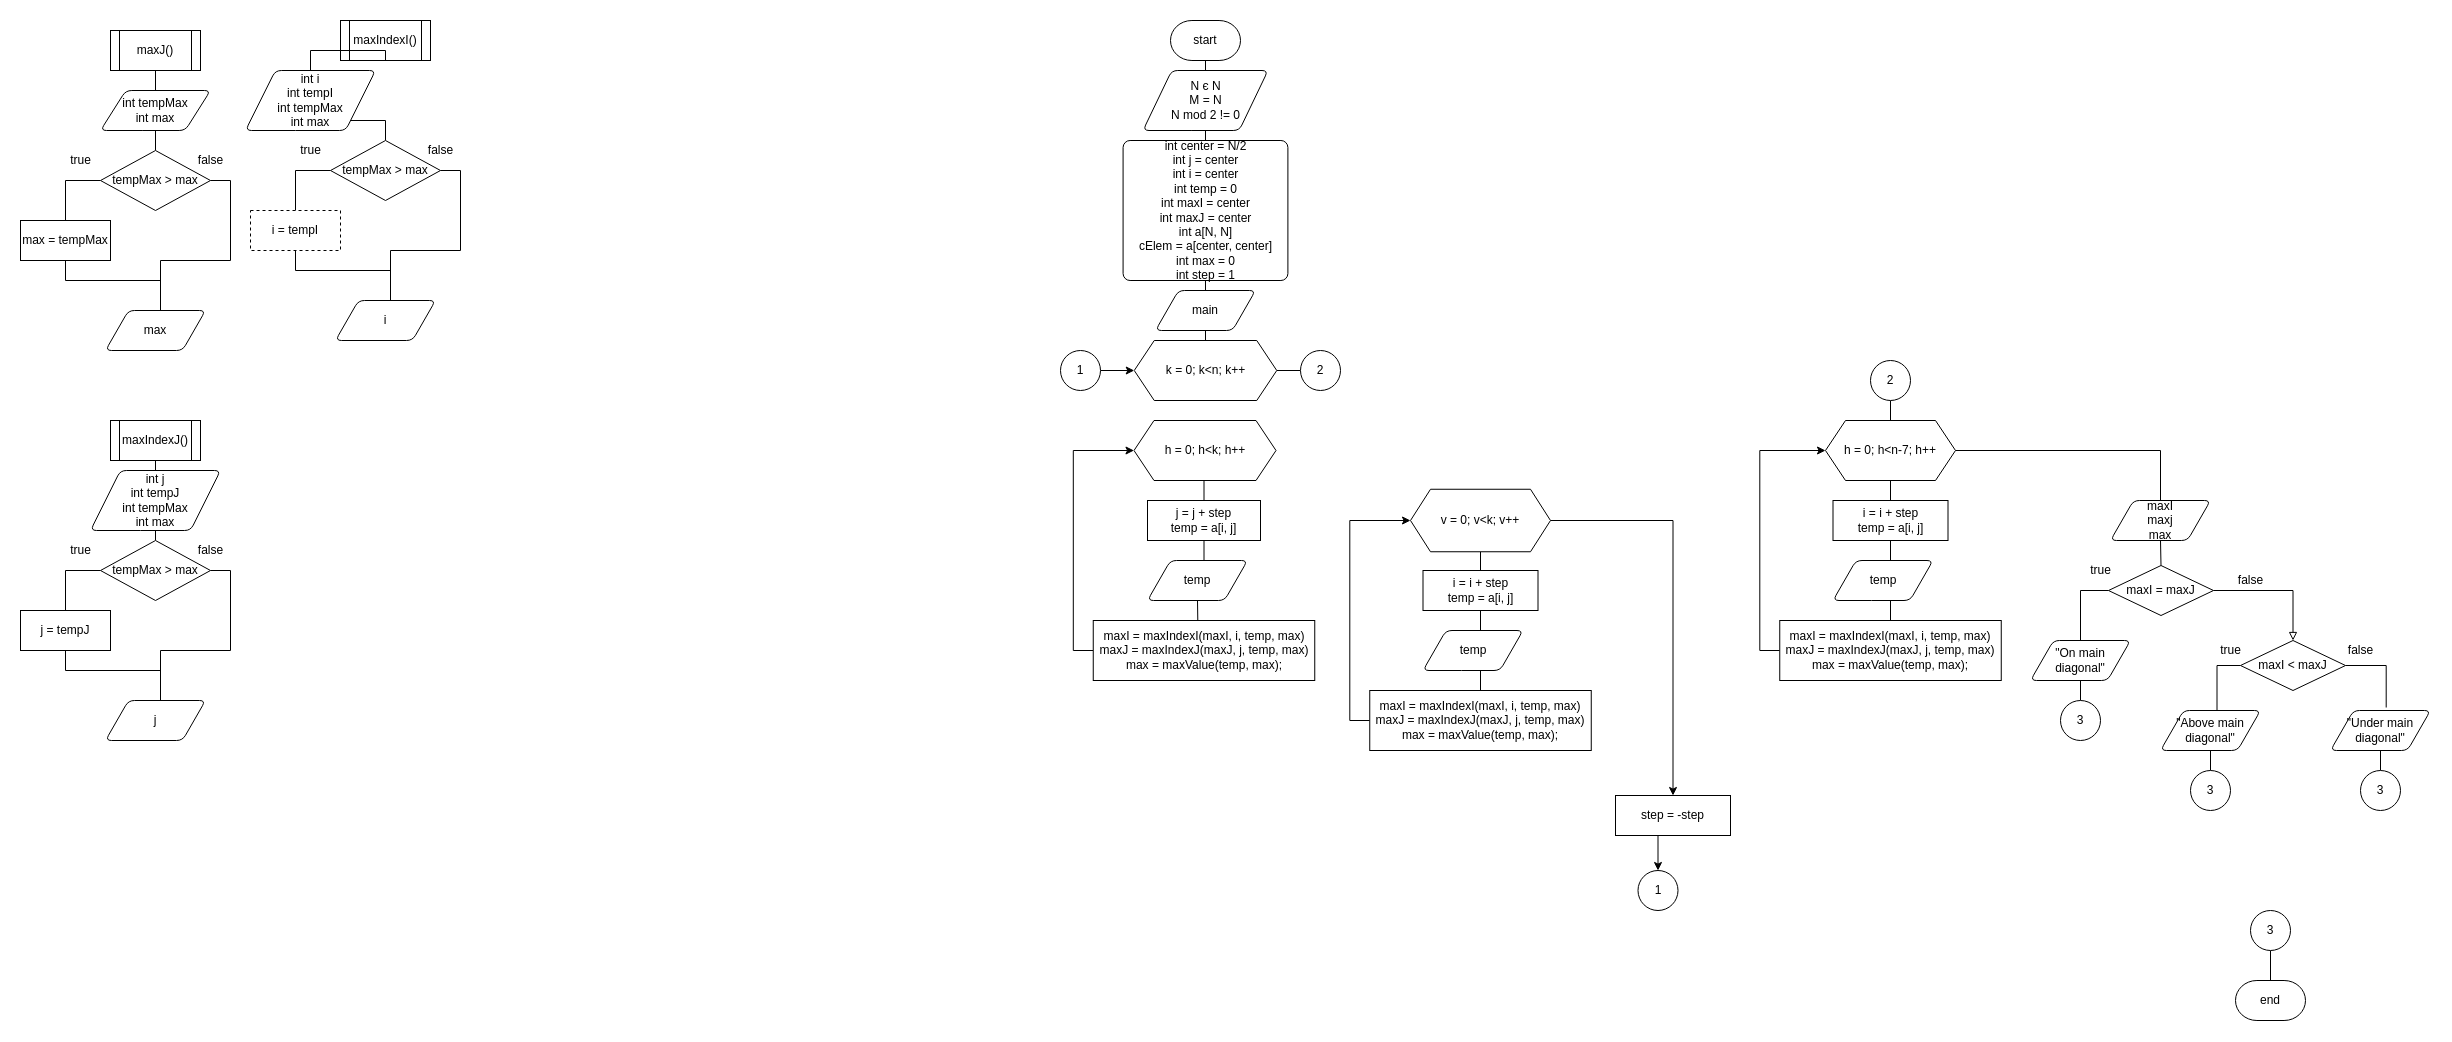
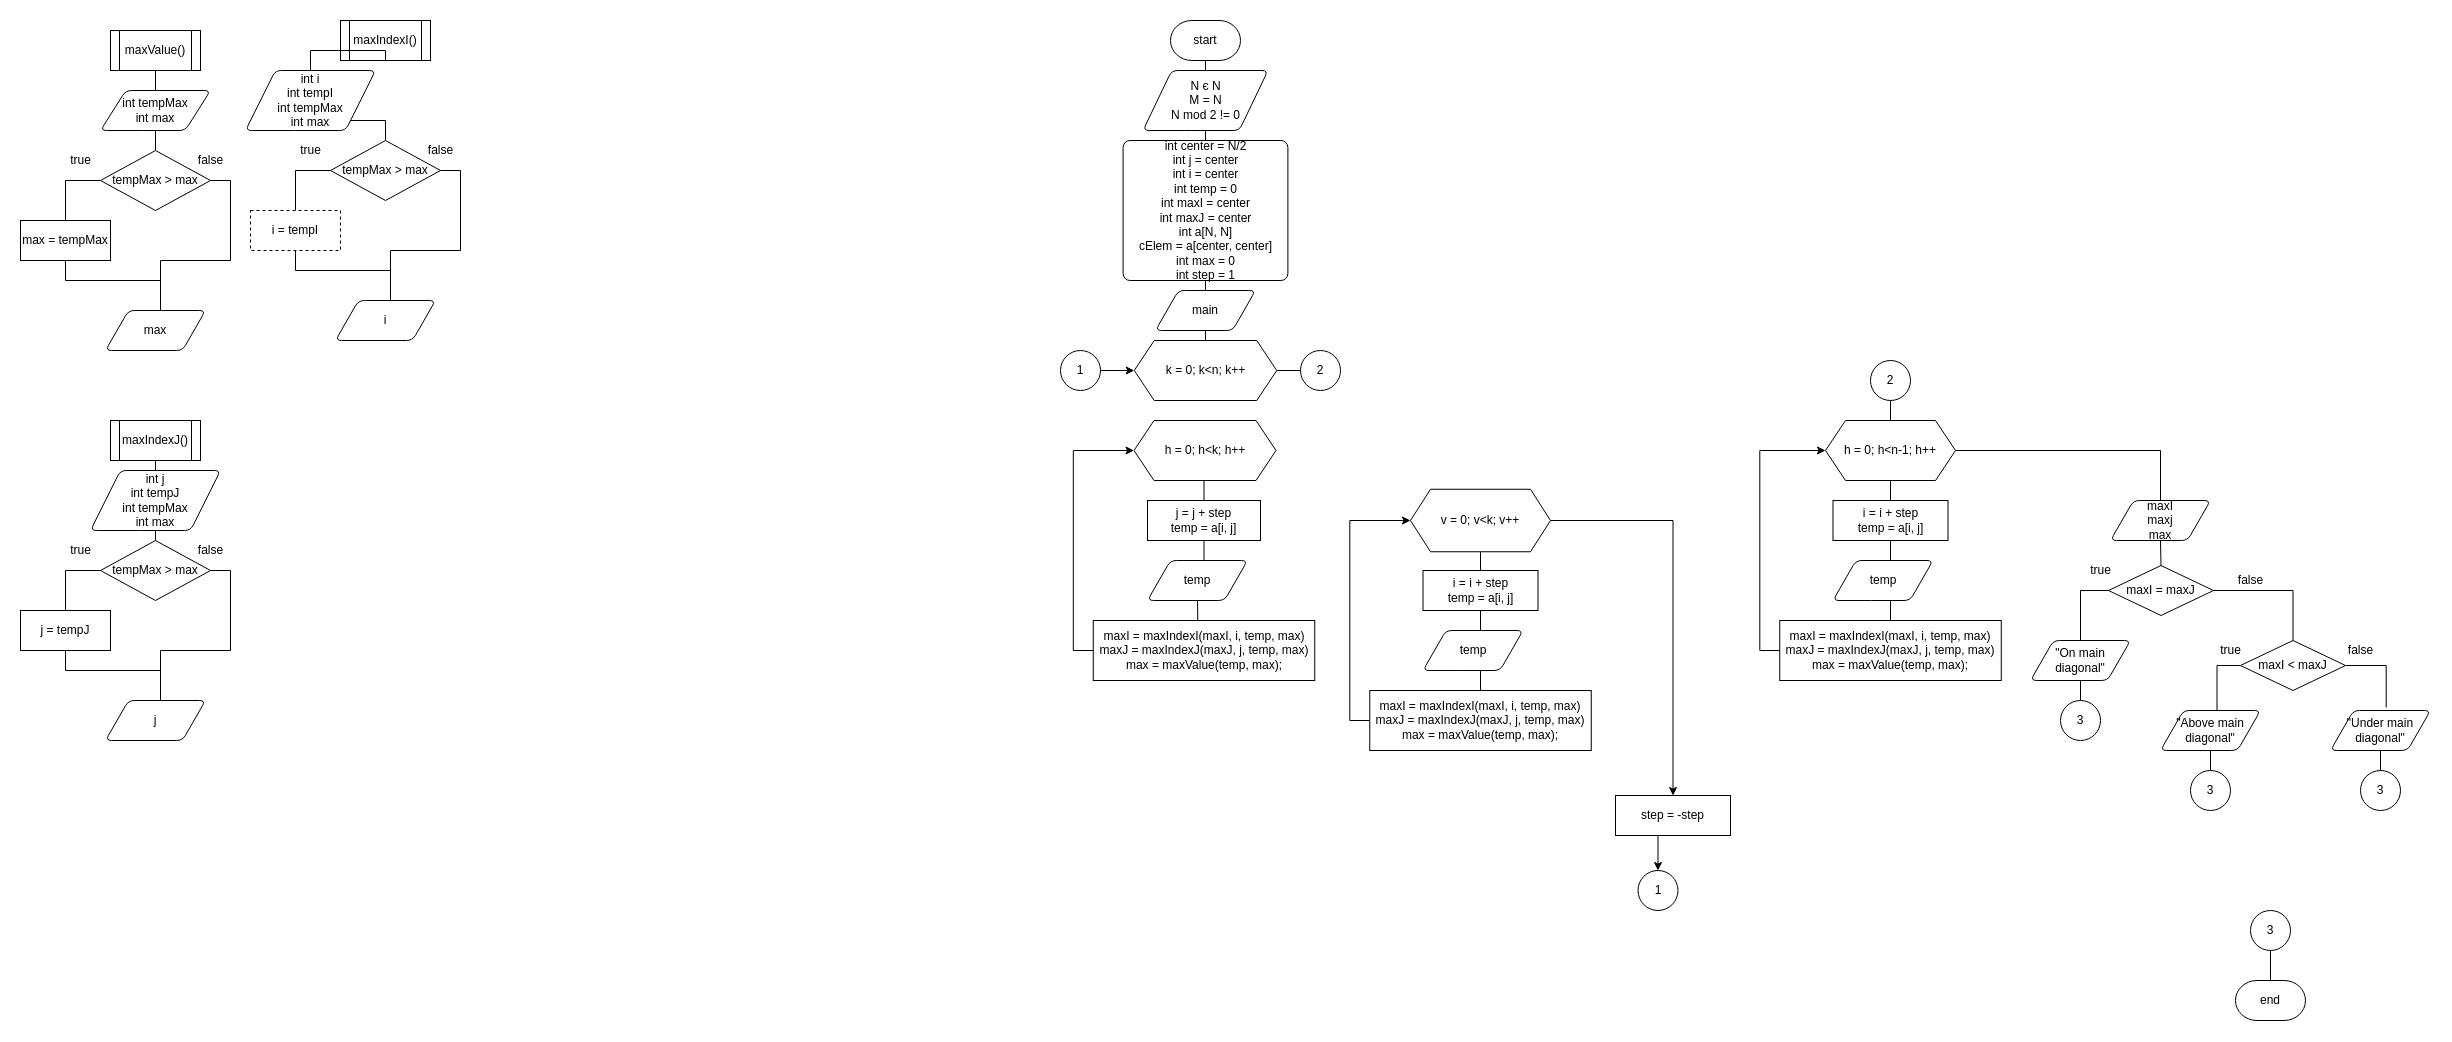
node "maxJ()": label "maxJ()" -> "maxValue()"
node "h = 0; h<n-7; h++": label "h = 0; h<n-7; h++" -> "h = 0; h<n-1; h++"
edge "maxI = maxJ" -> "maxI < maxJ": arrowhead block -> none
